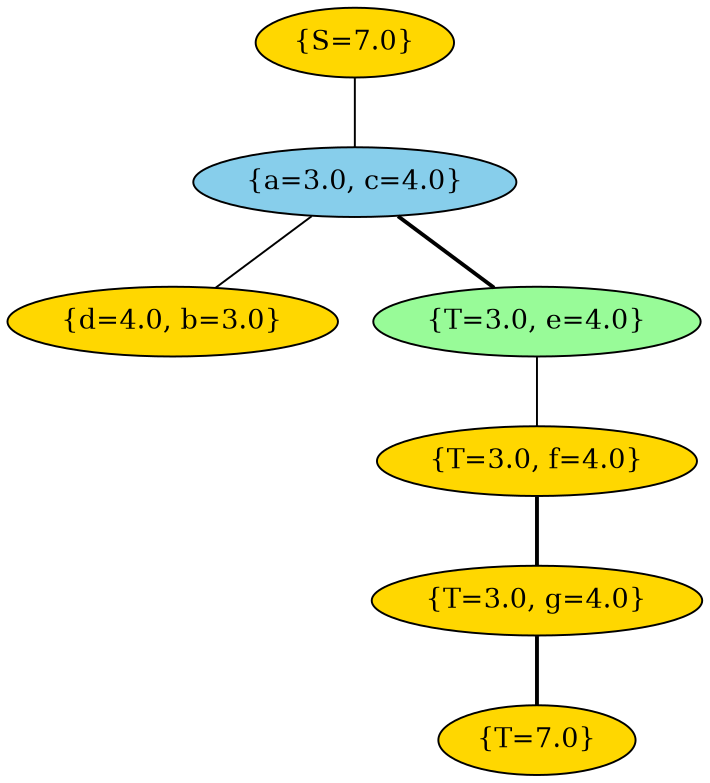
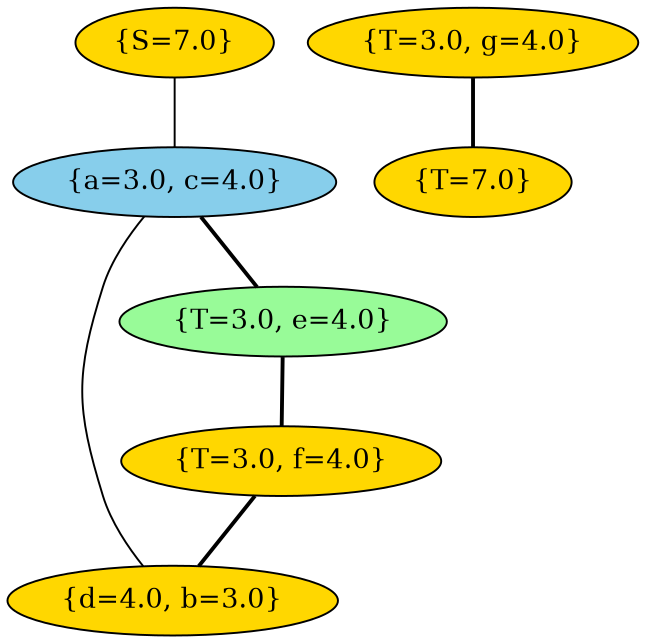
edge "{T=3.0, e=4.0}" -- "{T=3.0, f=4.0}": style solid -> bold
edge "{T=3.0, f=4.0}" -- "{T=3.0, g=4.0}": now "{T=3.0, f=4.0}" -- "{d=4.0, b=3.0}"
